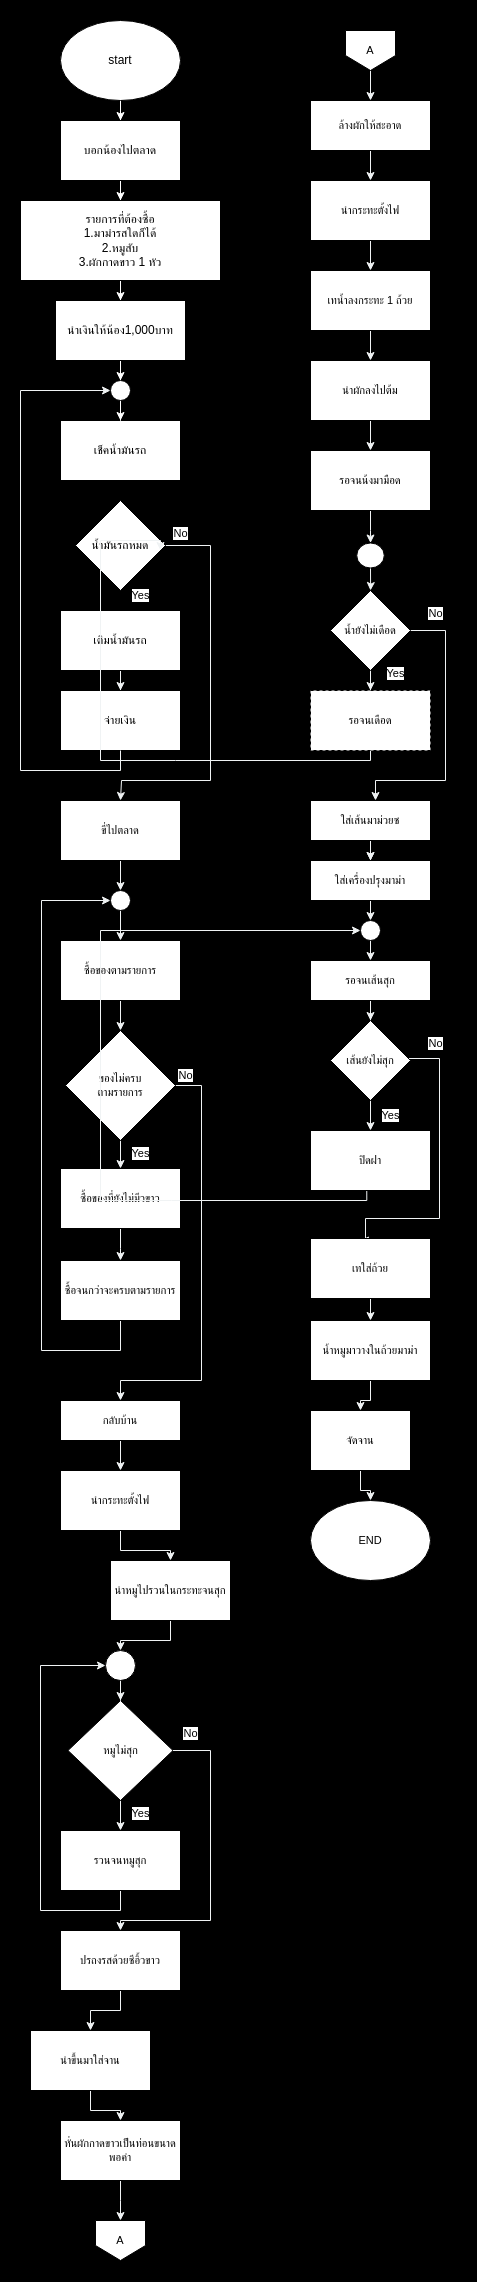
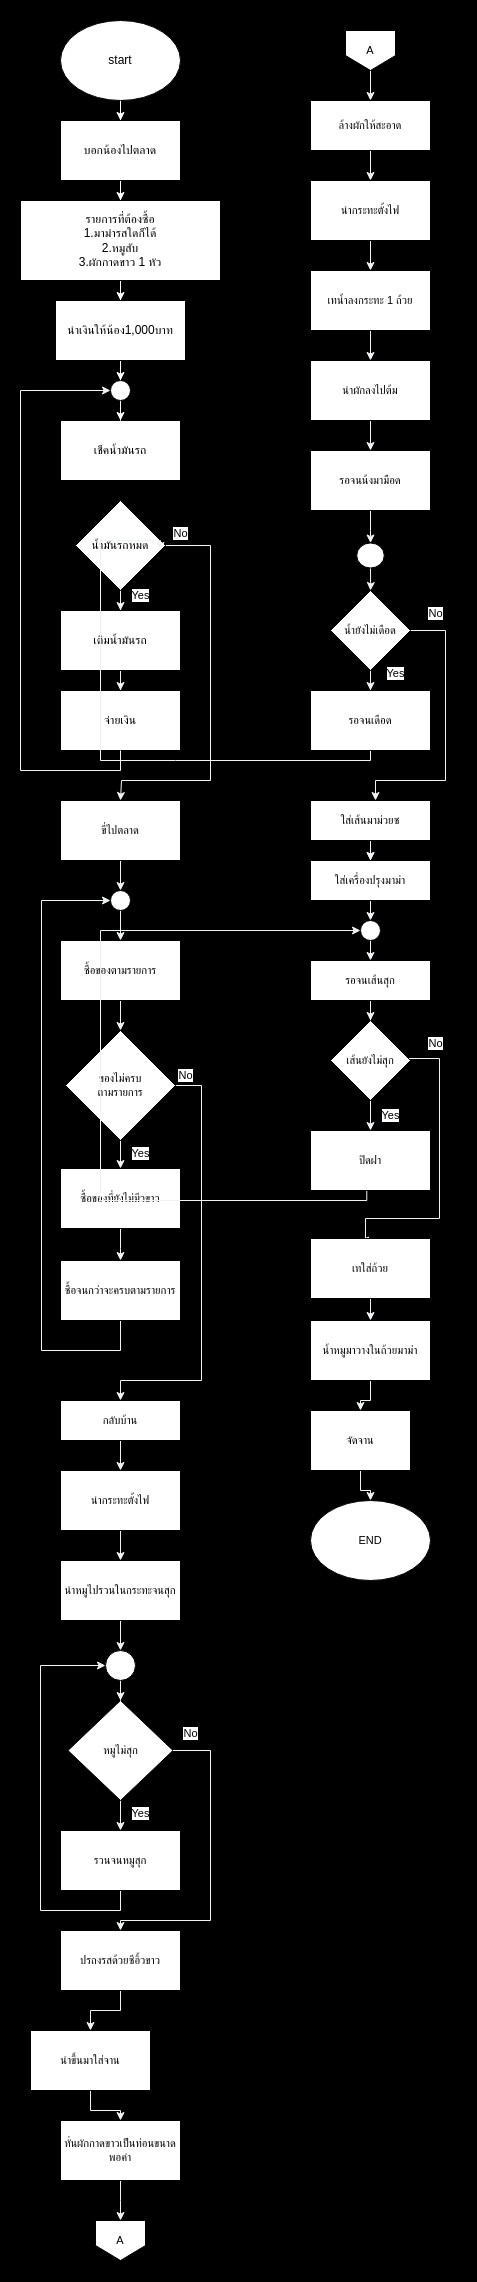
edge "น้ำมันรถหมด" -> "เติมน้ำมันรถ": added
node "รอจนเดือด": style dashed -> solid
node "นำหมูไปรวนในกระทะจนสุก": moved (171, 1591) -> (121, 1591)
